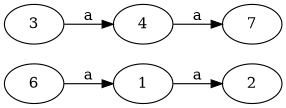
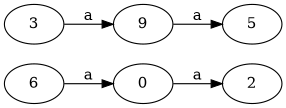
node "4": label "4" -> "9"
node "7": label "7" -> "5"
node "1": label "1" -> "0"
